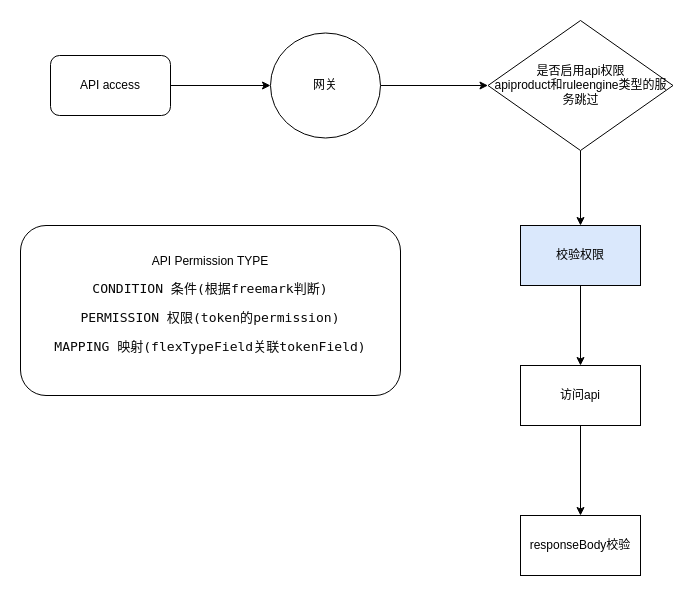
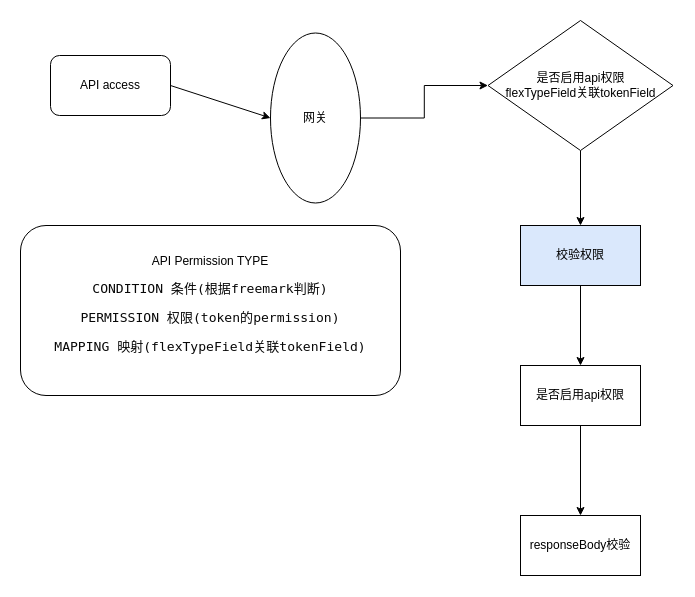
node "网关": size 110x105 -> 90x170
node "是否启用api权限 apiproduct和ruleengine类型的服务跳过": label "是否启用api权限 apiproduct和ruleengine类型的服务跳过" -> "是否启用api权限 flexTypeField关联tokenField"
node "访问api": label "访问api" -> "是否启用api权限"
